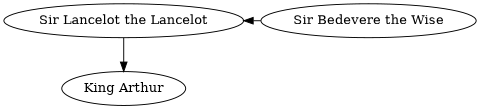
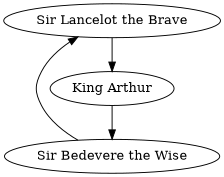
node "Sir Lancelot the Lancelot": label "Sir Lancelot the Lancelot" -> "Sir Lancelot the Brave"
edge "King Arthur" -> "Sir Bedevere the Wise": added
